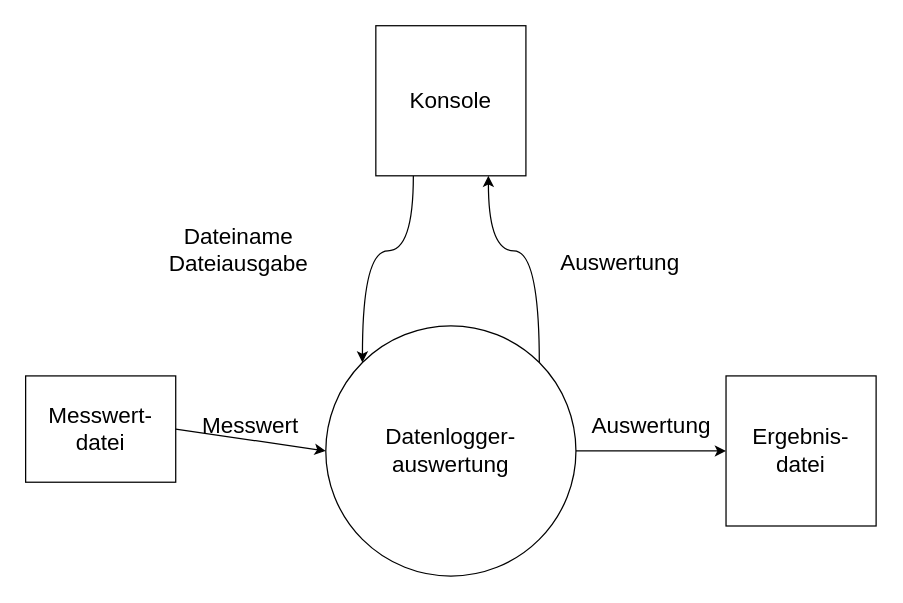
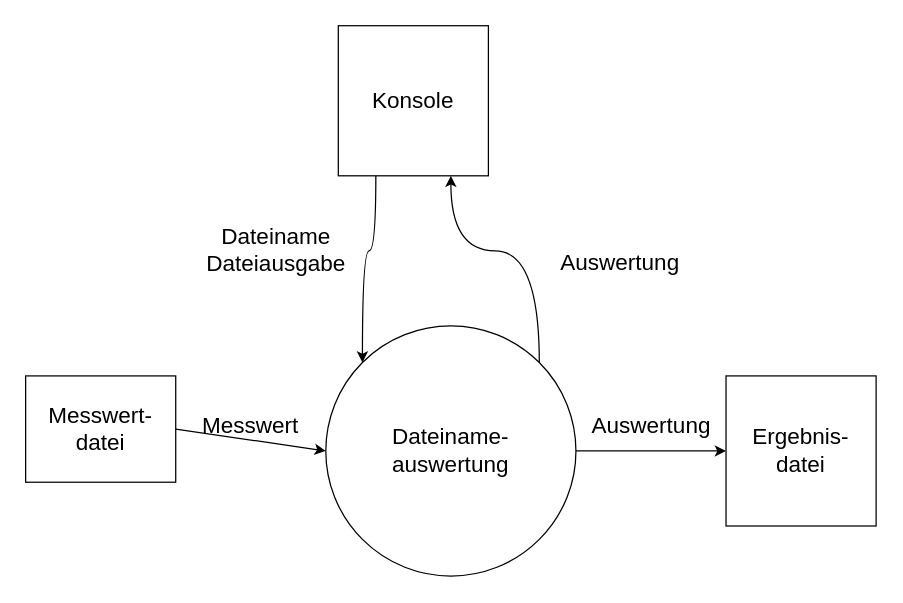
node "Konsole": moved (451, 101) -> (413, 101)
node "Dateiname Dateiausgabe": moved (238, 251) -> (276, 251)
node "Datenlogger- auswertung": label "Datenlogger- auswertung" -> "Dateiname- auswertung"
